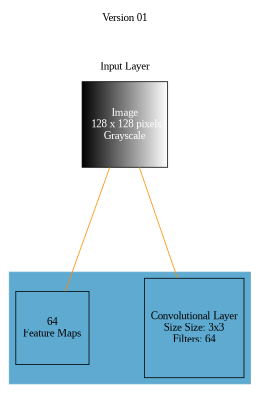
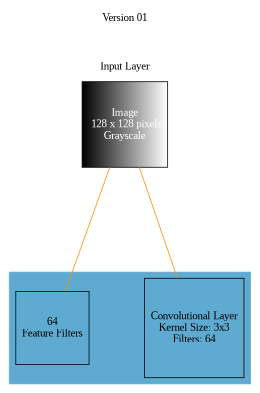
node "64 Feature Maps": label "64 Feature Maps" -> "64 Feature Filters"
node "Convolutional Layer Size Size: 3x3 Filters: 64": label "Convolutional Layer Size Size: 3x3 Filters: 64" -> "Convolutional Layer Kernel Size: 3x3 Filters: 64"
